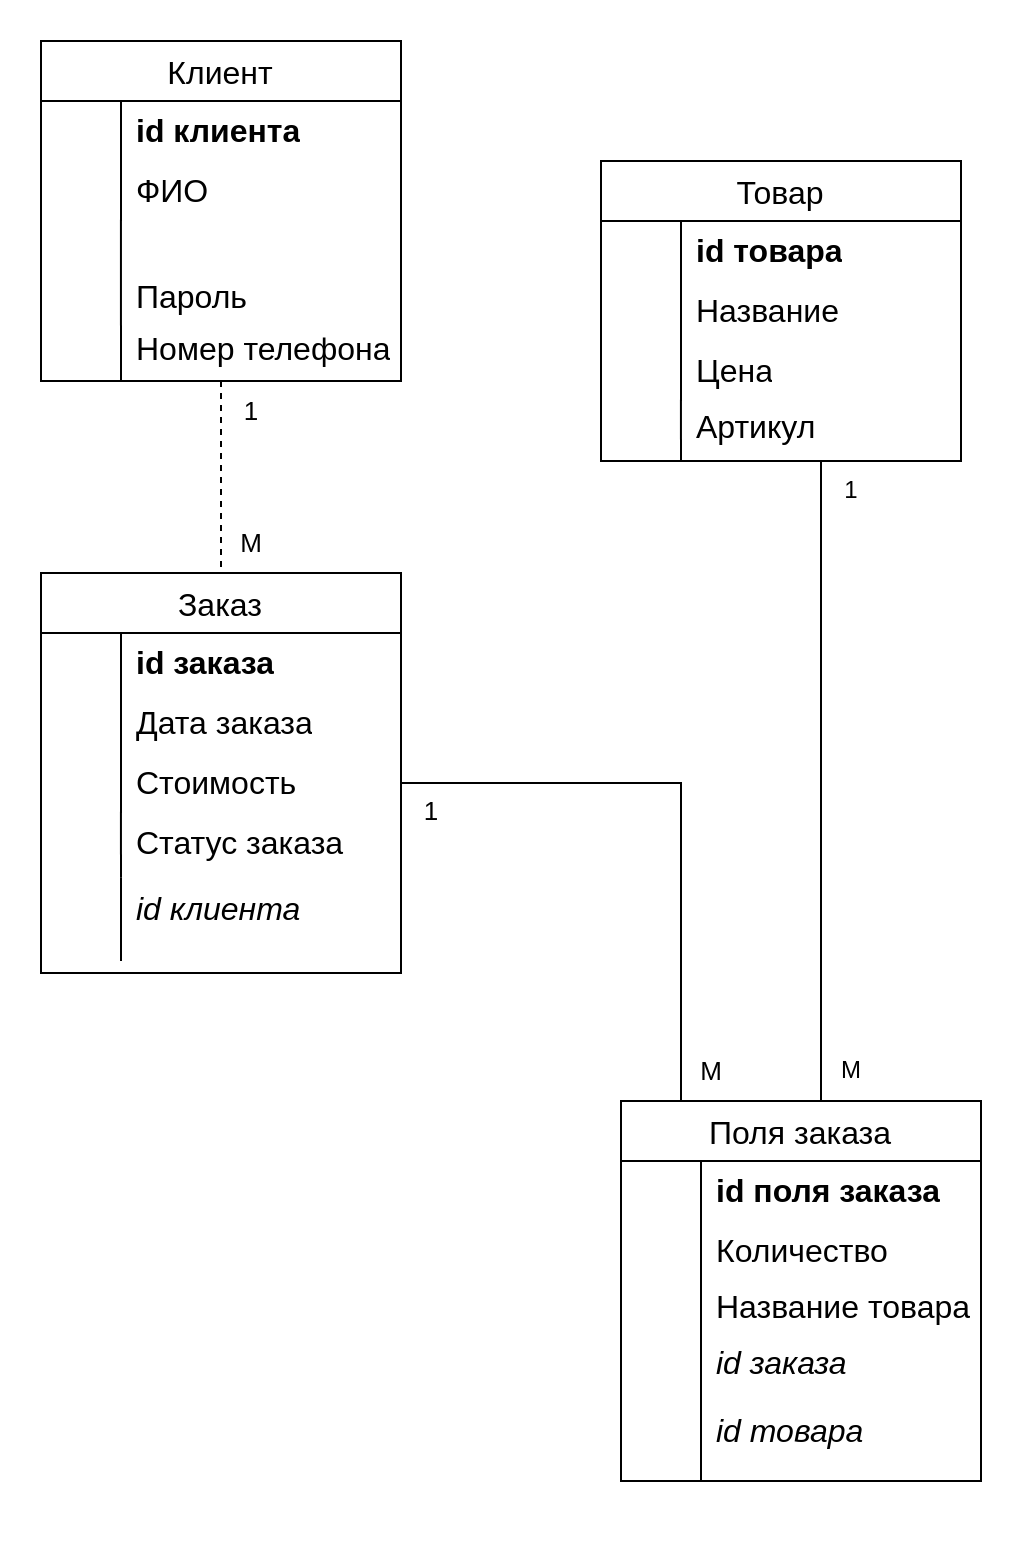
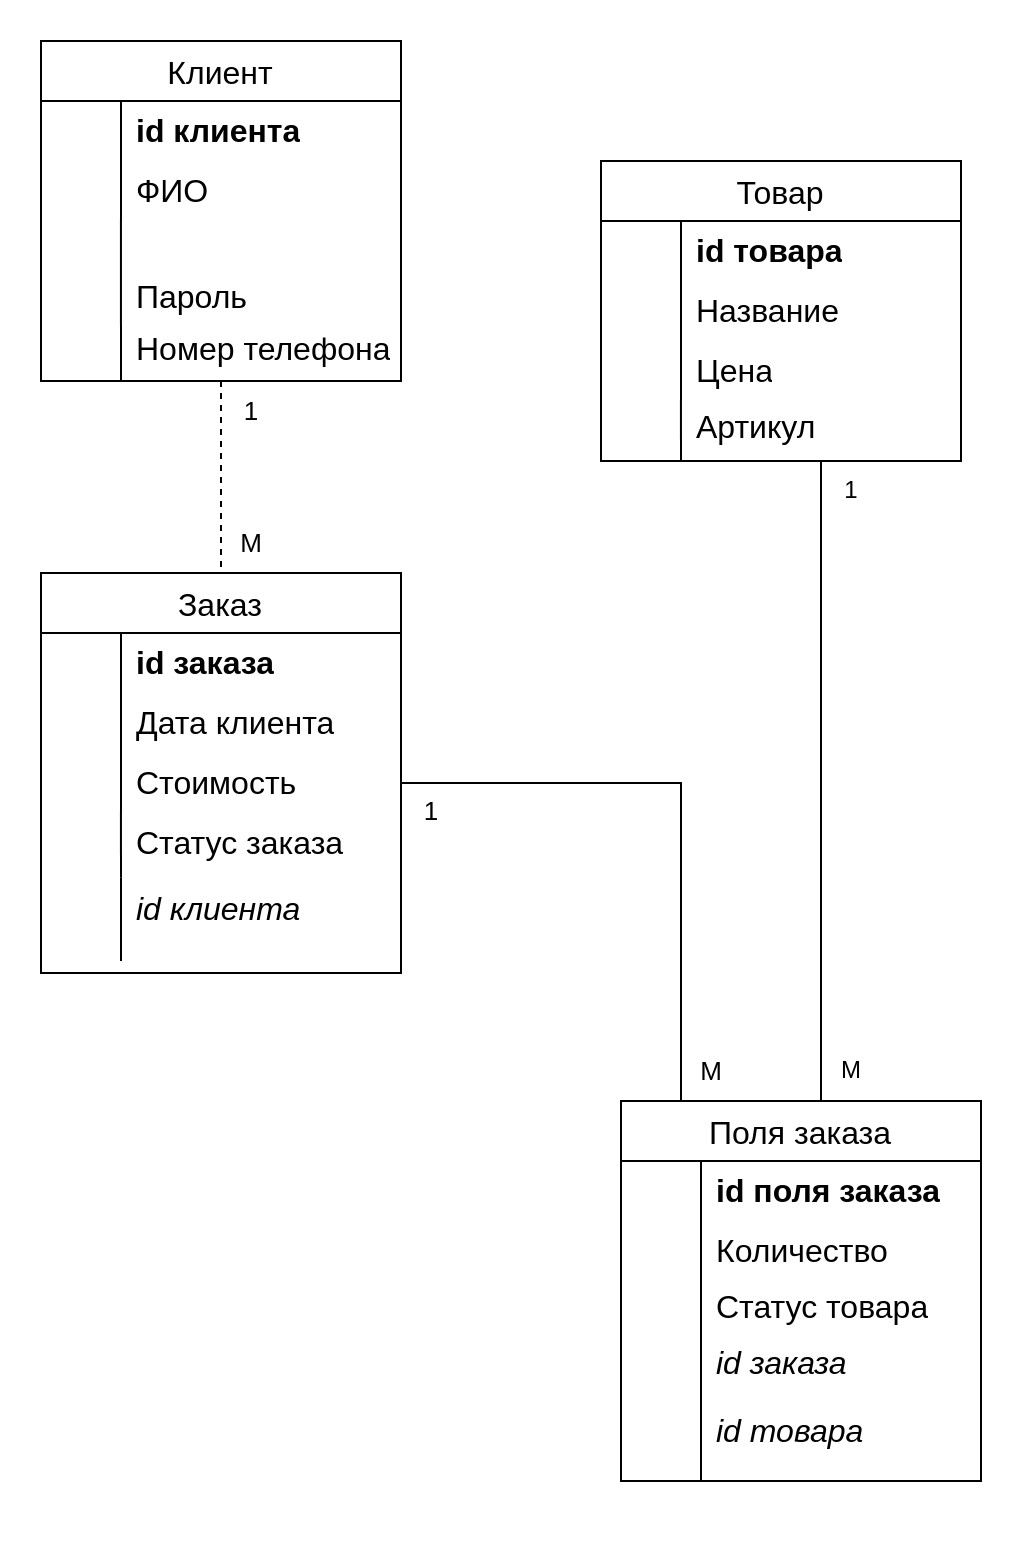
node "Дата заказа": label "Дата заказа" -> "Дата клиента"
node "Название товара": label "Название товара" -> "Статус товара"
